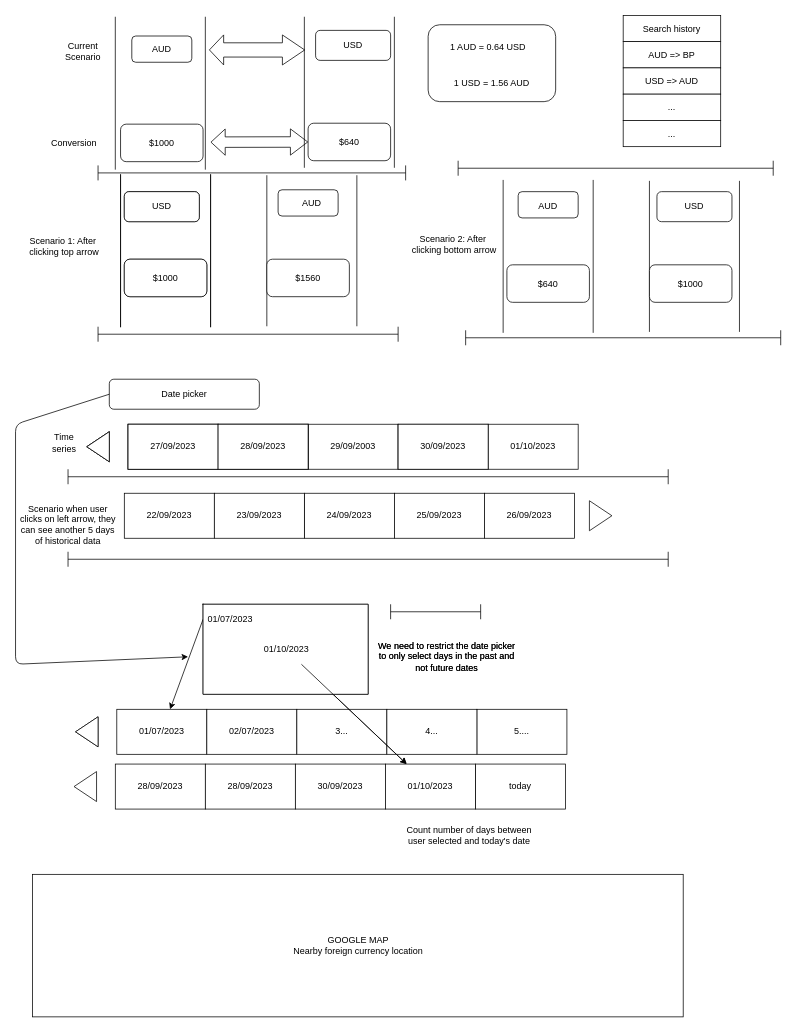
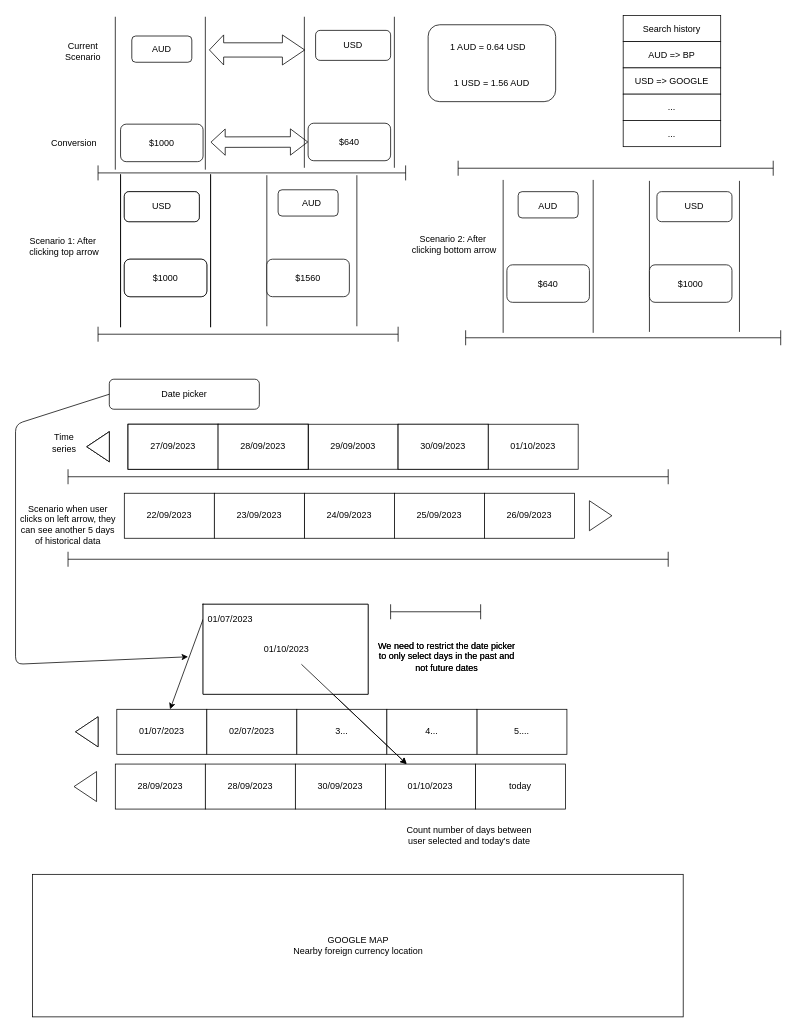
node "USD => AUD": label "USD => AUD" -> "USD => GOOGLE"
